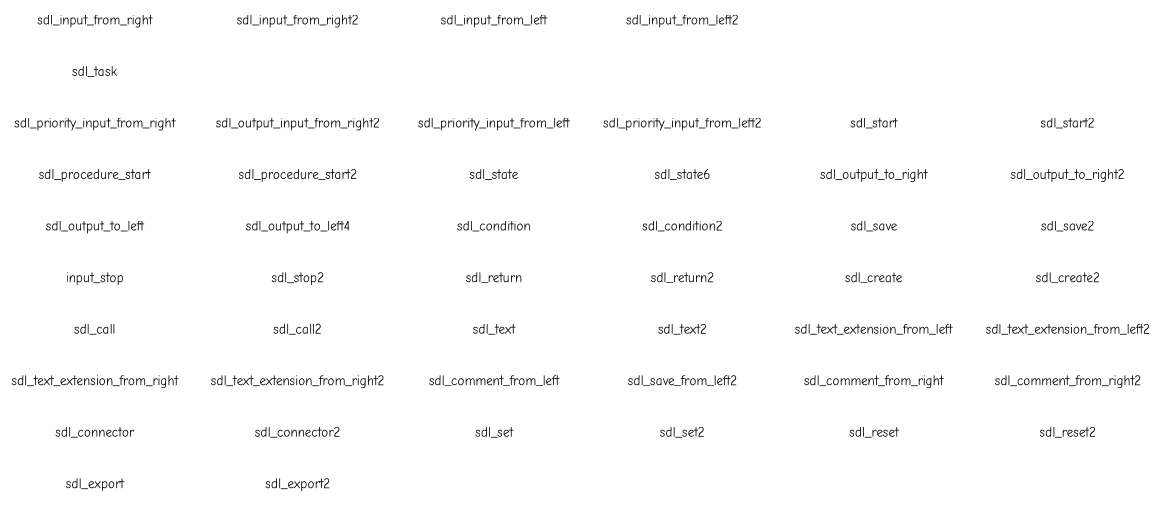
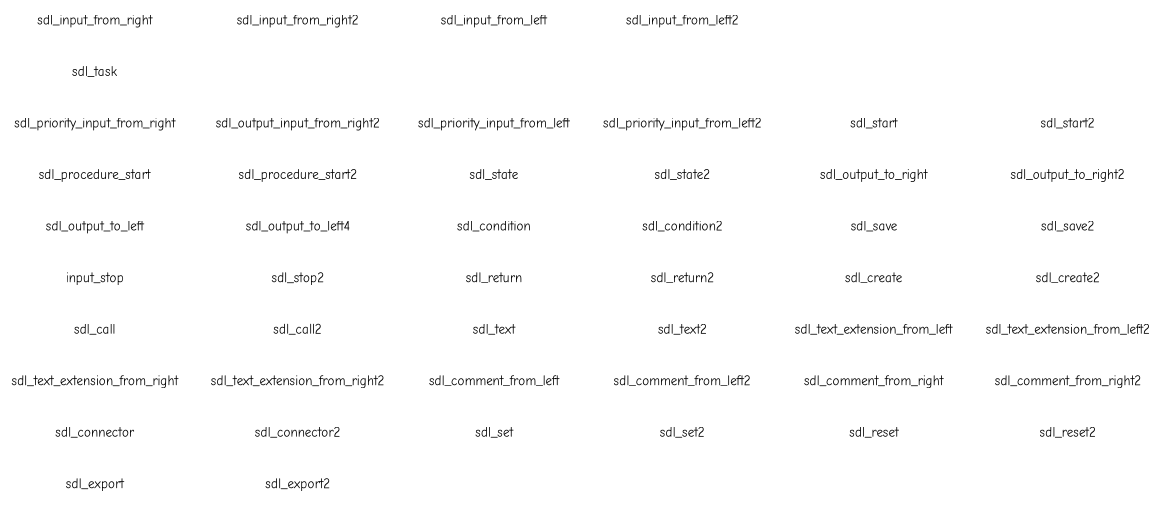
node "sdl_state6": label "sdl_state6" -> "sdl_state2"
node "sdl_save_from_left2": label "sdl_save_from_left2" -> "sdl_comment_from_left2"
